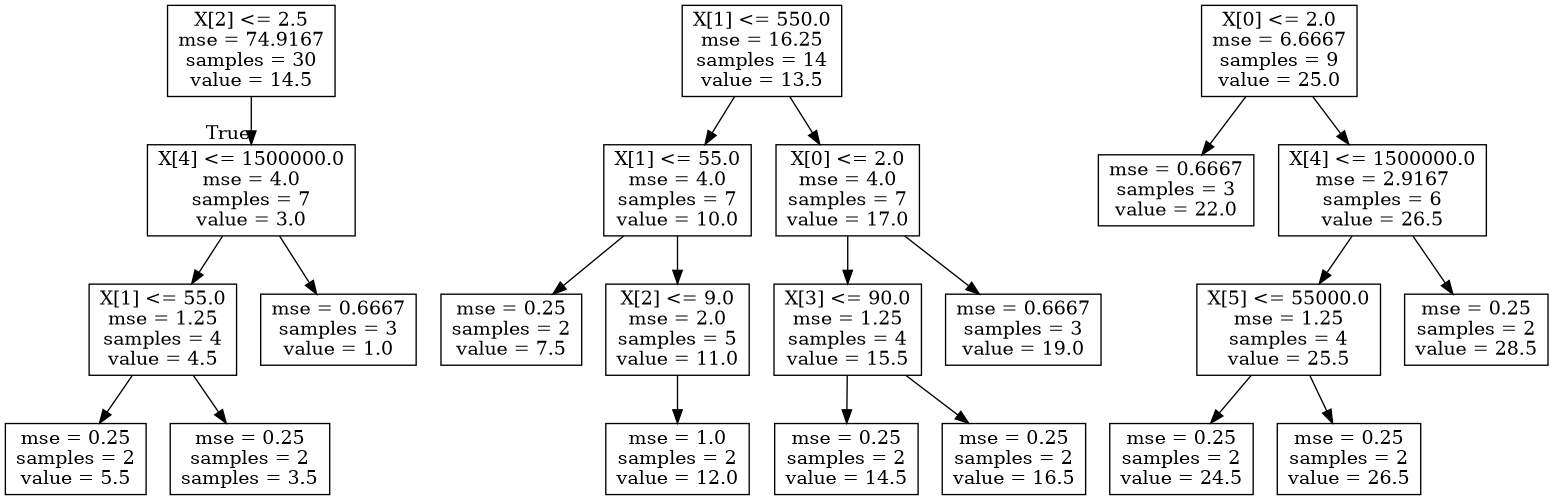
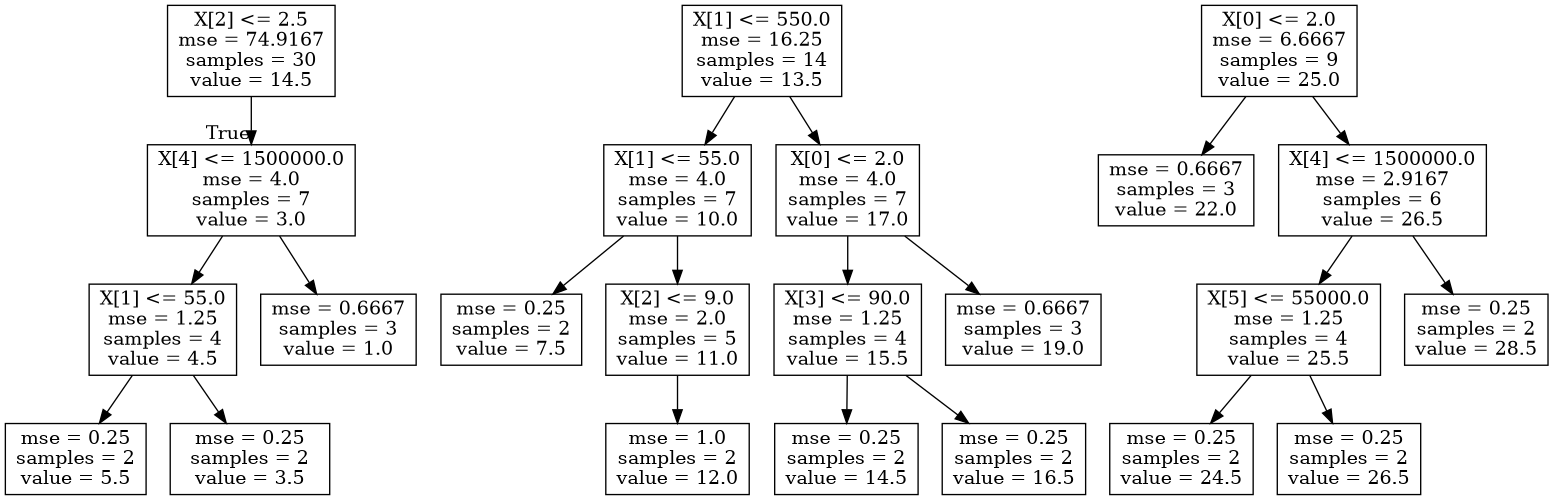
node "mse = 0.25 samples = 2 samples = 3.5": label "mse = 0.25 samples = 2 samples = 3.5" -> "mse = 0.25 samples = 2 value = 3.5"
